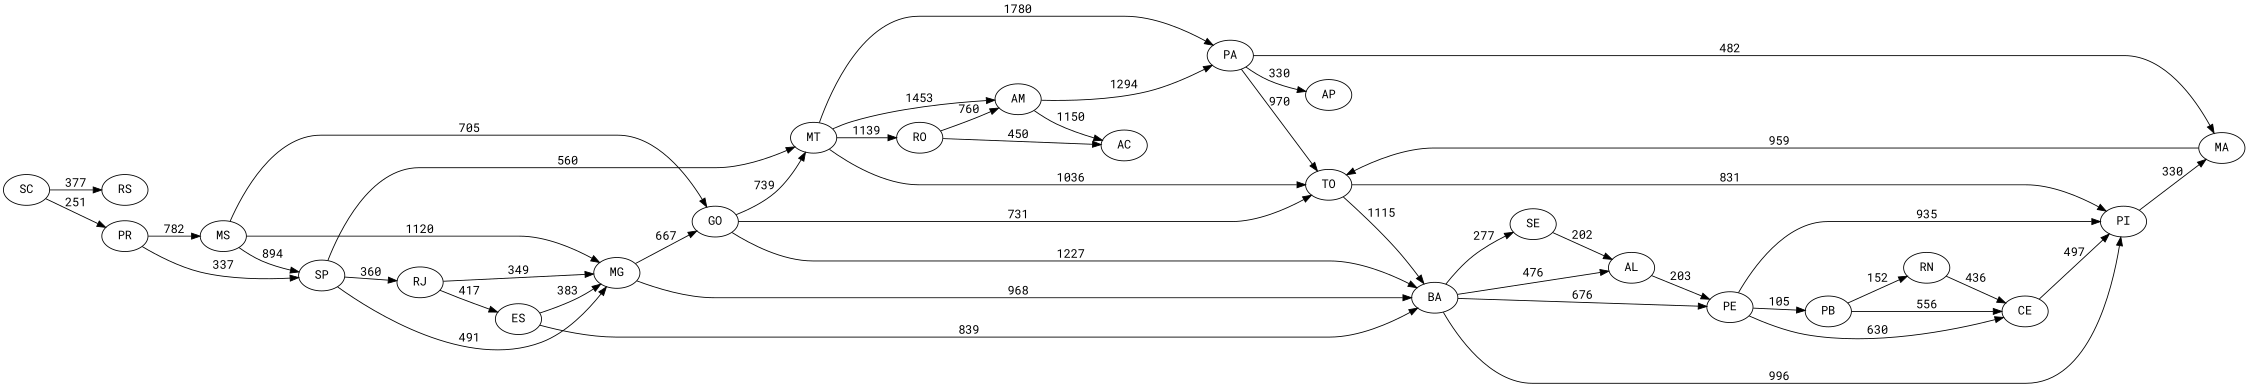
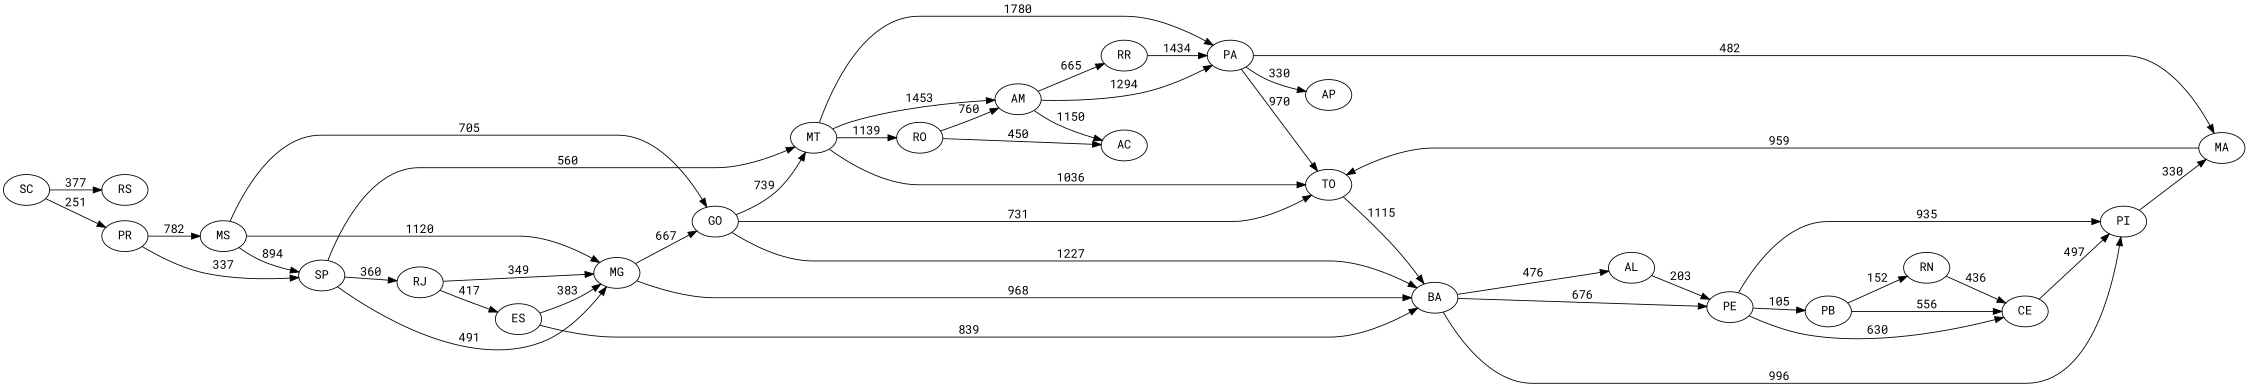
node "RR": added
edge "TO" -> "PI": removed, label "831"
node "SE": removed
